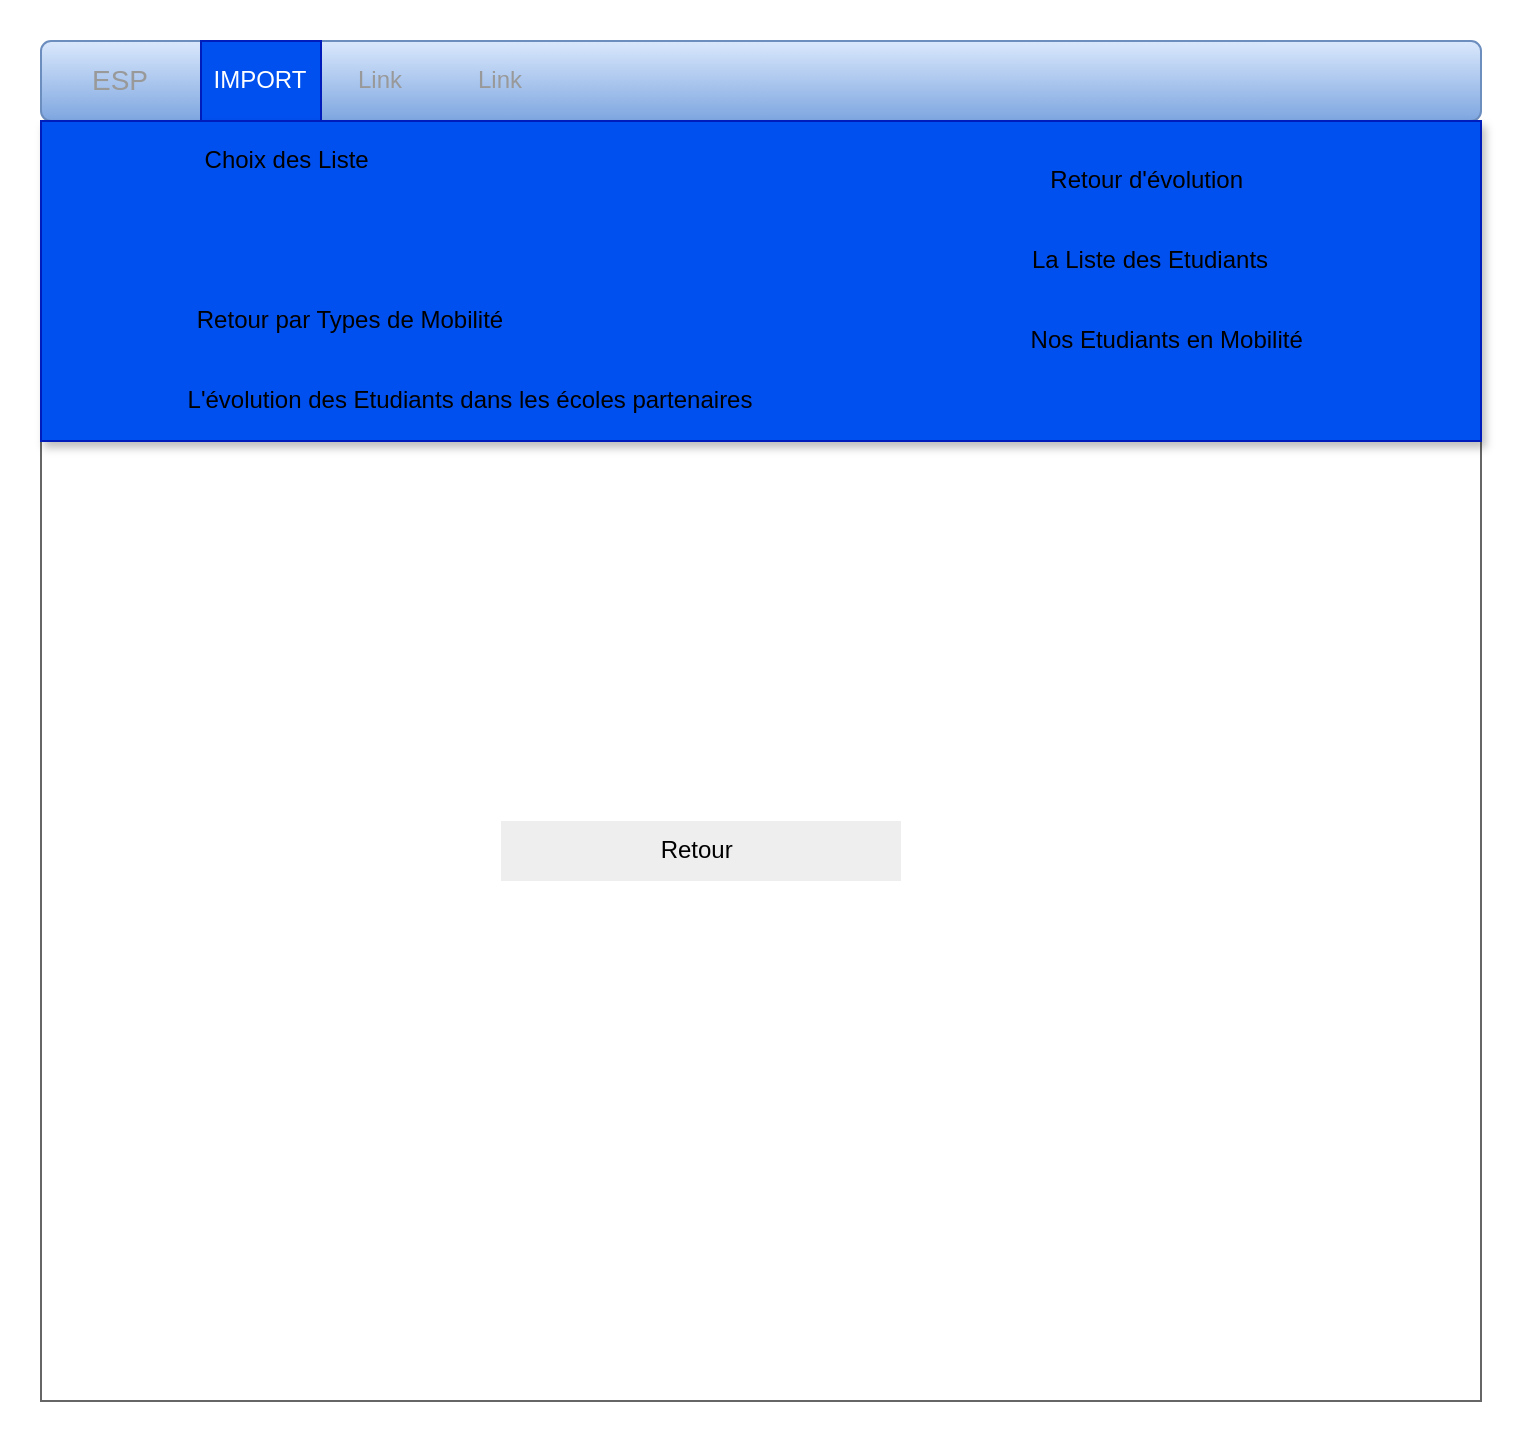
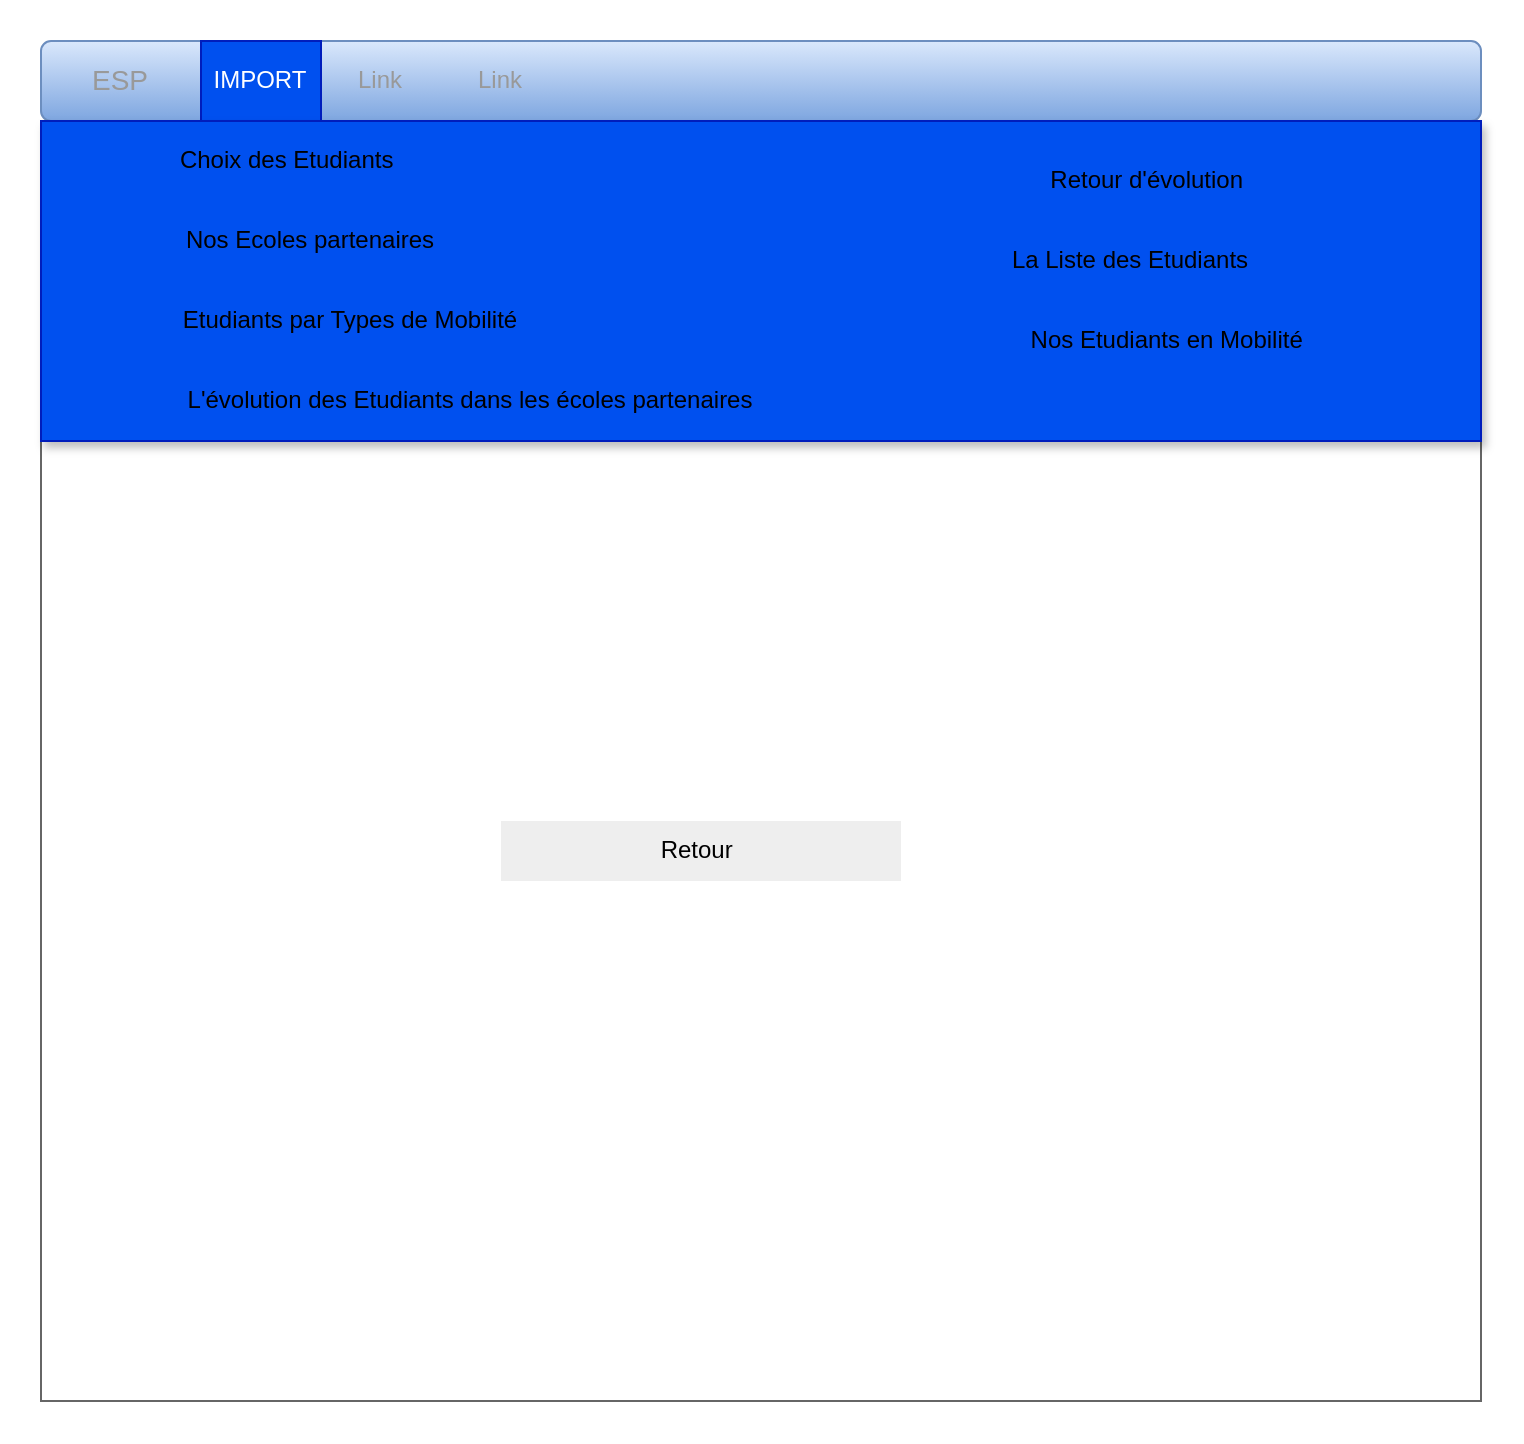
node "Choix des Liste": label "Choix des Liste" -> "Choix des Etudiants"
node "Nos Ecoles partenaires": added
node "La Liste des Etudiants": moved (1151, 261) -> (1131, 261)
node "Retour par Types de Mobilité": label "Retour par Types de Mobilité" -> "Etudiants par Types de Mobilité"
